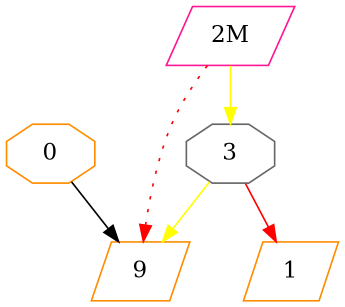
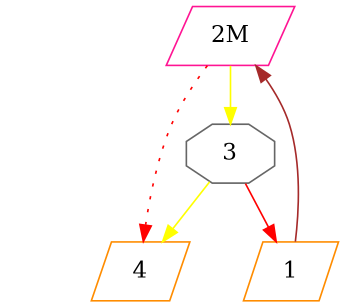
node "0": removed
edge "1" -> "2M": added
node "9": label "9" -> "4"
